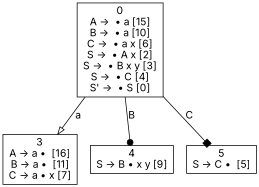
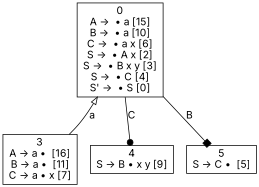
edge "0" -> "3": reversed
edge "0" -> "4": label "B" -> "C"
edge "0" -> "5": label "C" -> "B"
